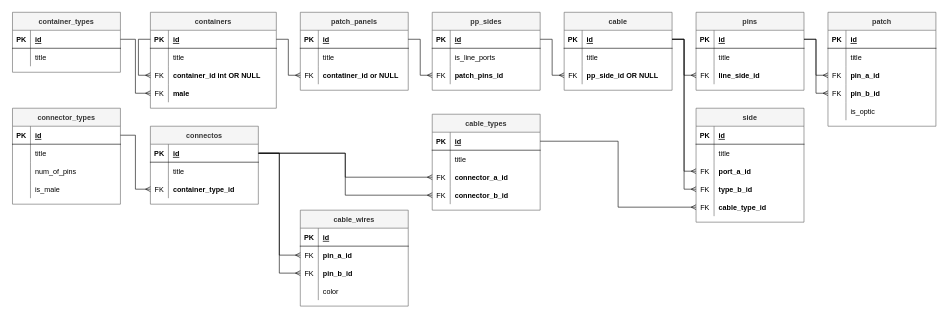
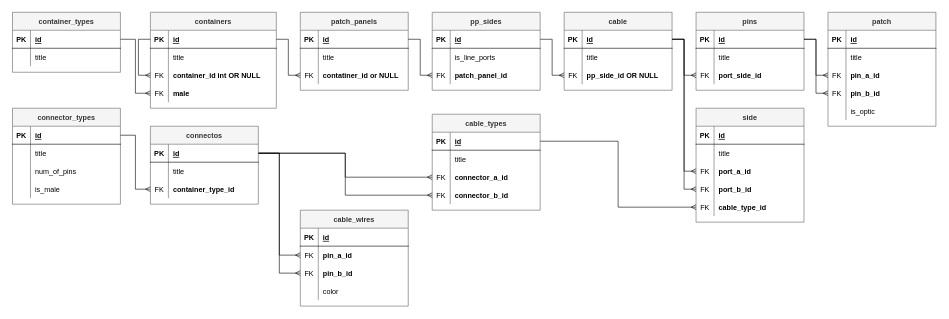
node "patch_pins_id": label "patch_pins_id" -> "patch_panel_id"
node "line_side_id": label "line_side_id" -> "port_side_id"
node "type_b_id": label "type_b_id" -> "port_b_id"
